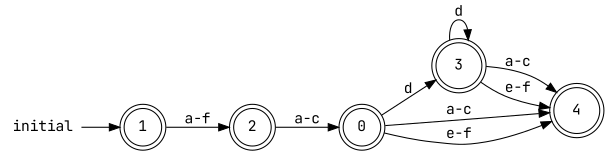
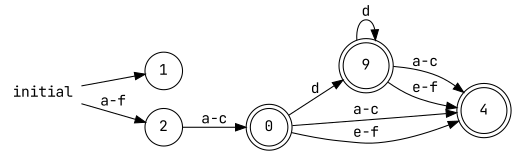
node "3": label "3" -> "9"
node "1": shape doublecircle -> circle
edge "1" -> "2": now "initial" -> "2"
node "2": shape doublecircle -> circle
